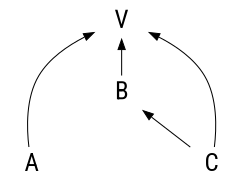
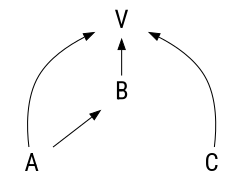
edge "C" -> "B": now "A" -> "B"
